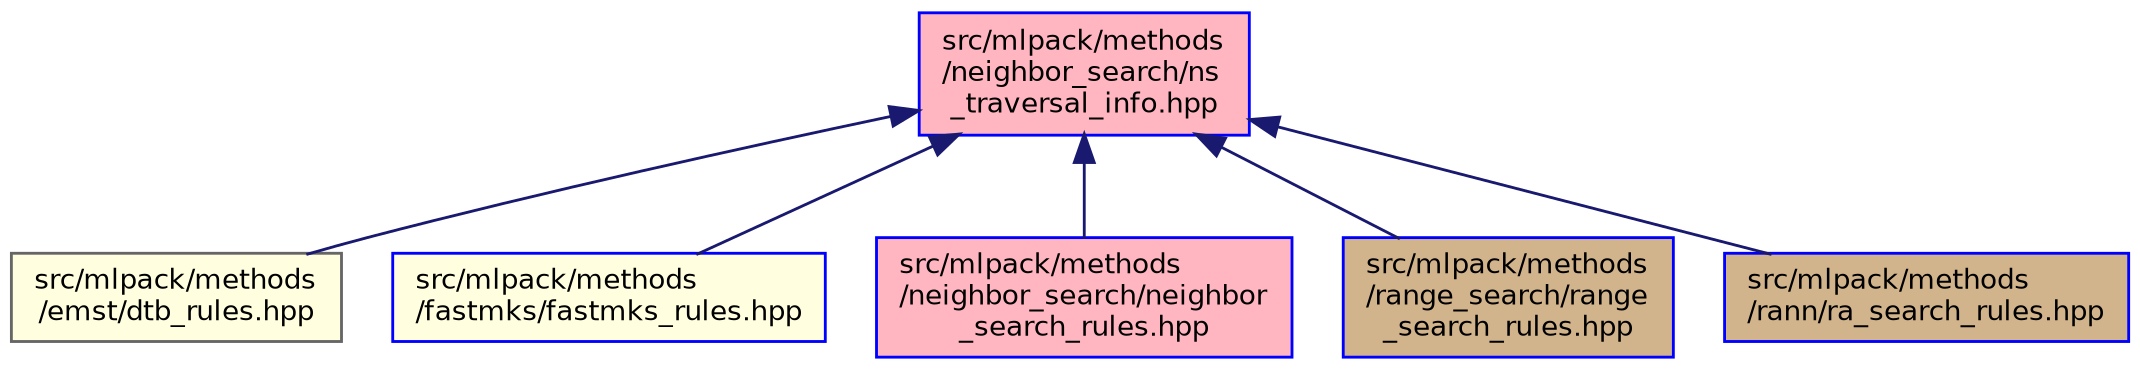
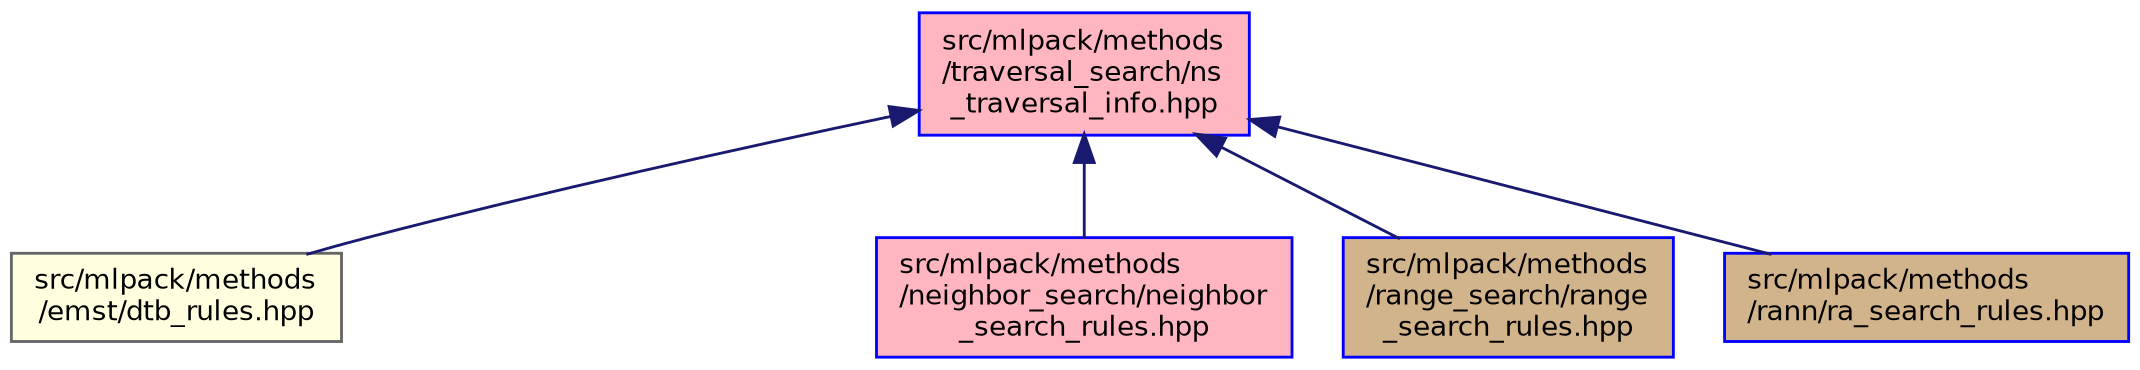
node "src/mlpack/methods /neighbor_search/ns _traversal_info.hpp": label "src/mlpack/methods /neighbor_search/ns _traversal_info.hpp" -> "src/mlpack/methods /traversal_search/ns _traversal_info.hpp"
node "src/mlpack/methods /fastmks/fastmks_rules.hpp": removed
